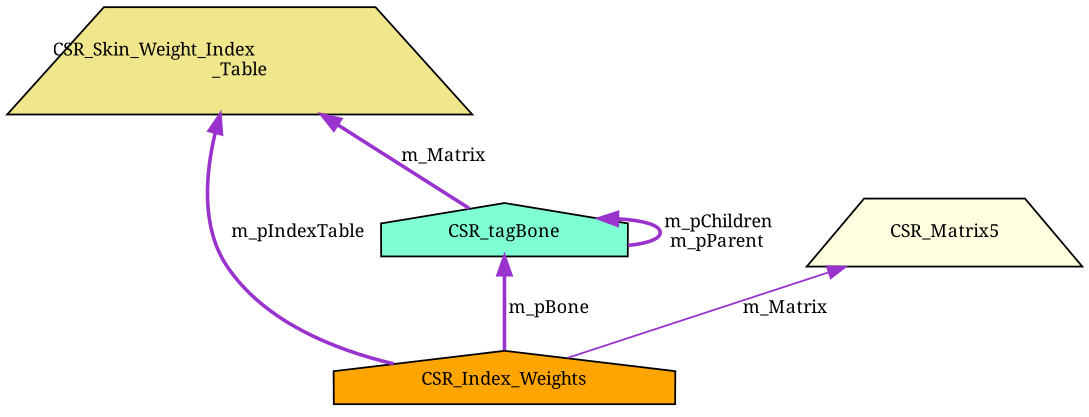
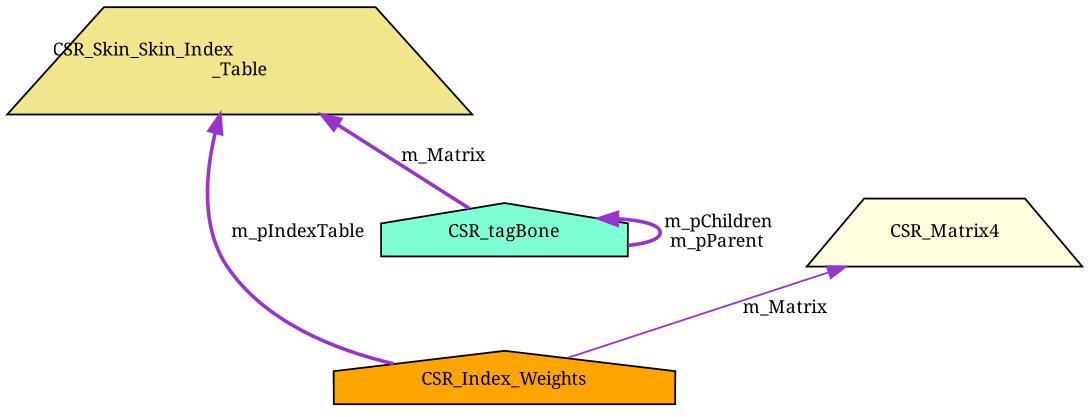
node "CSR_Skin_Weight_Index _Table": label "CSR_Skin_Weight_Index _Table" -> "CSR_Skin_Skin_Index _Table"
node "CSR_Matrix5": label "CSR_Matrix5" -> "CSR_Matrix4"
edge "CSR_Index_Weights" -> "CSR_tagBone": removed, label "m_pBone"
